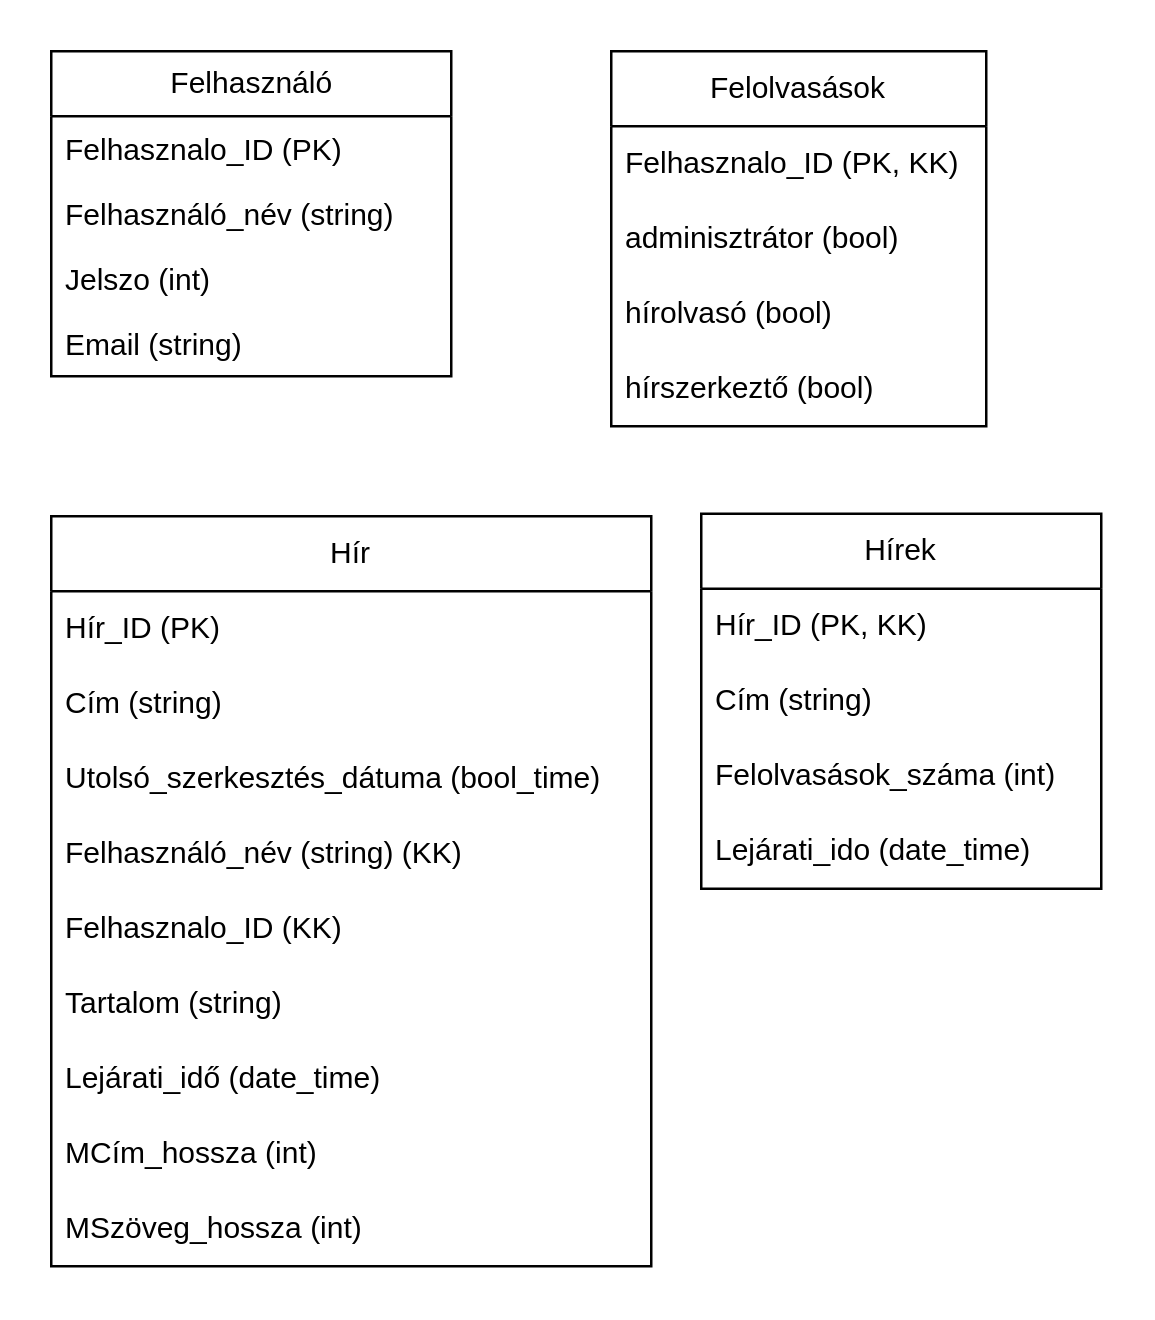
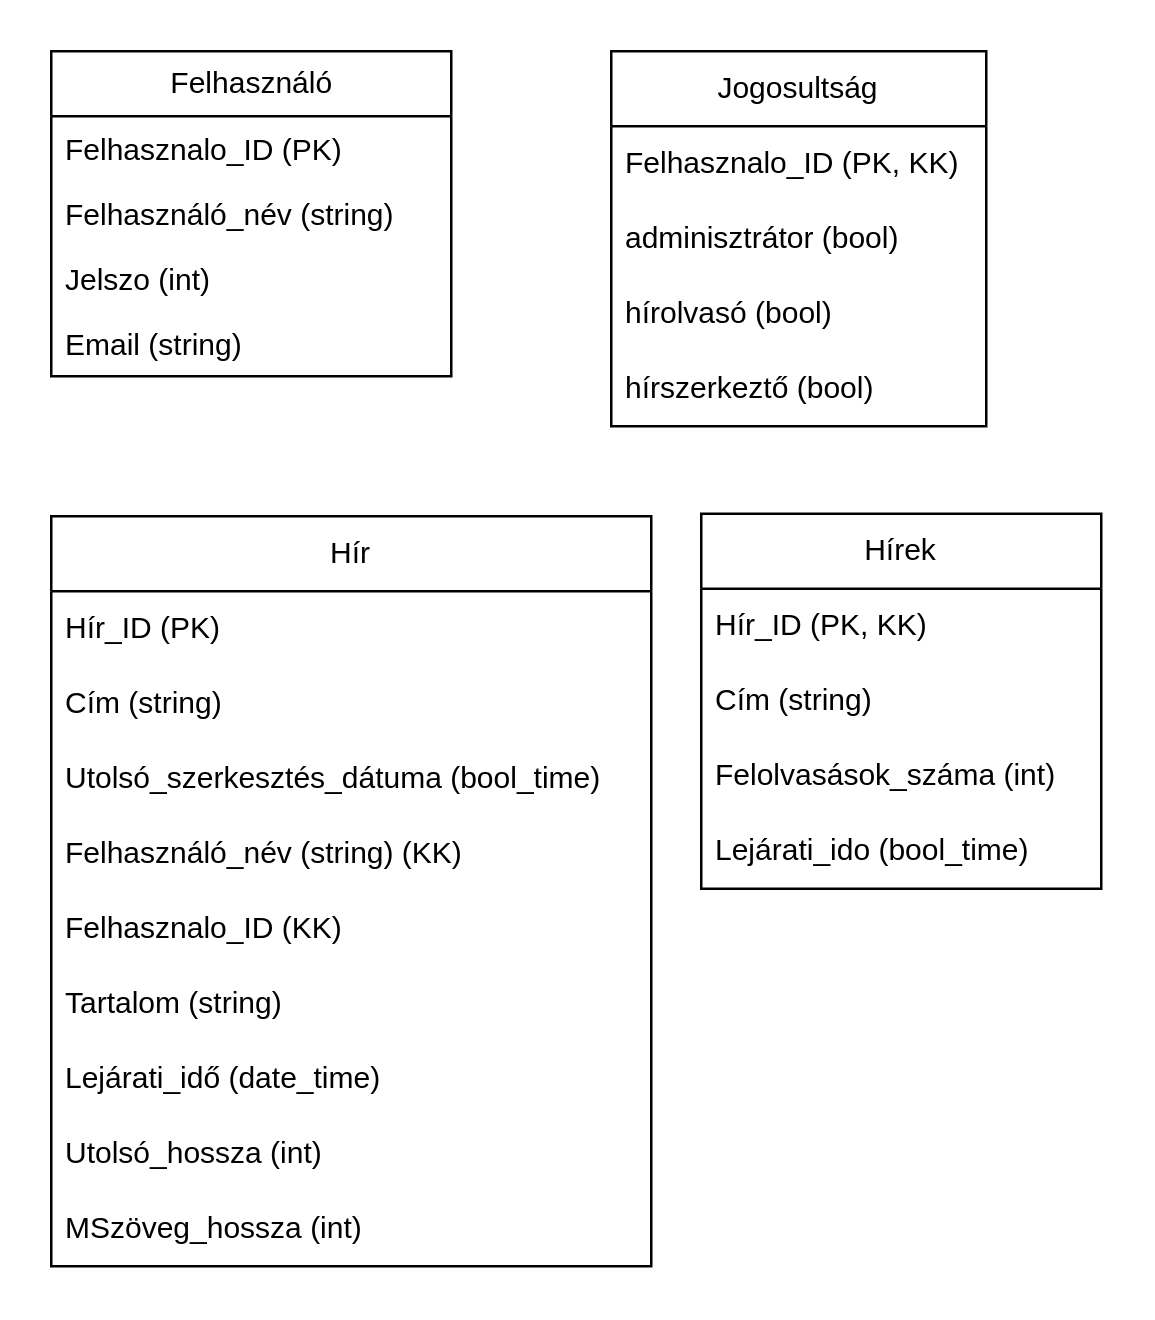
node "Felolvasások": label "Felolvasások" -> "Jogosultság"
node "Lejárati_ido (date_time)": label "Lejárati_ido (date_time)" -> "Lejárati_ido (bool_time)"
node "MCím_hossza (int)": label "MCím_hossza (int)" -> "Utolsó_hossza (int)"
